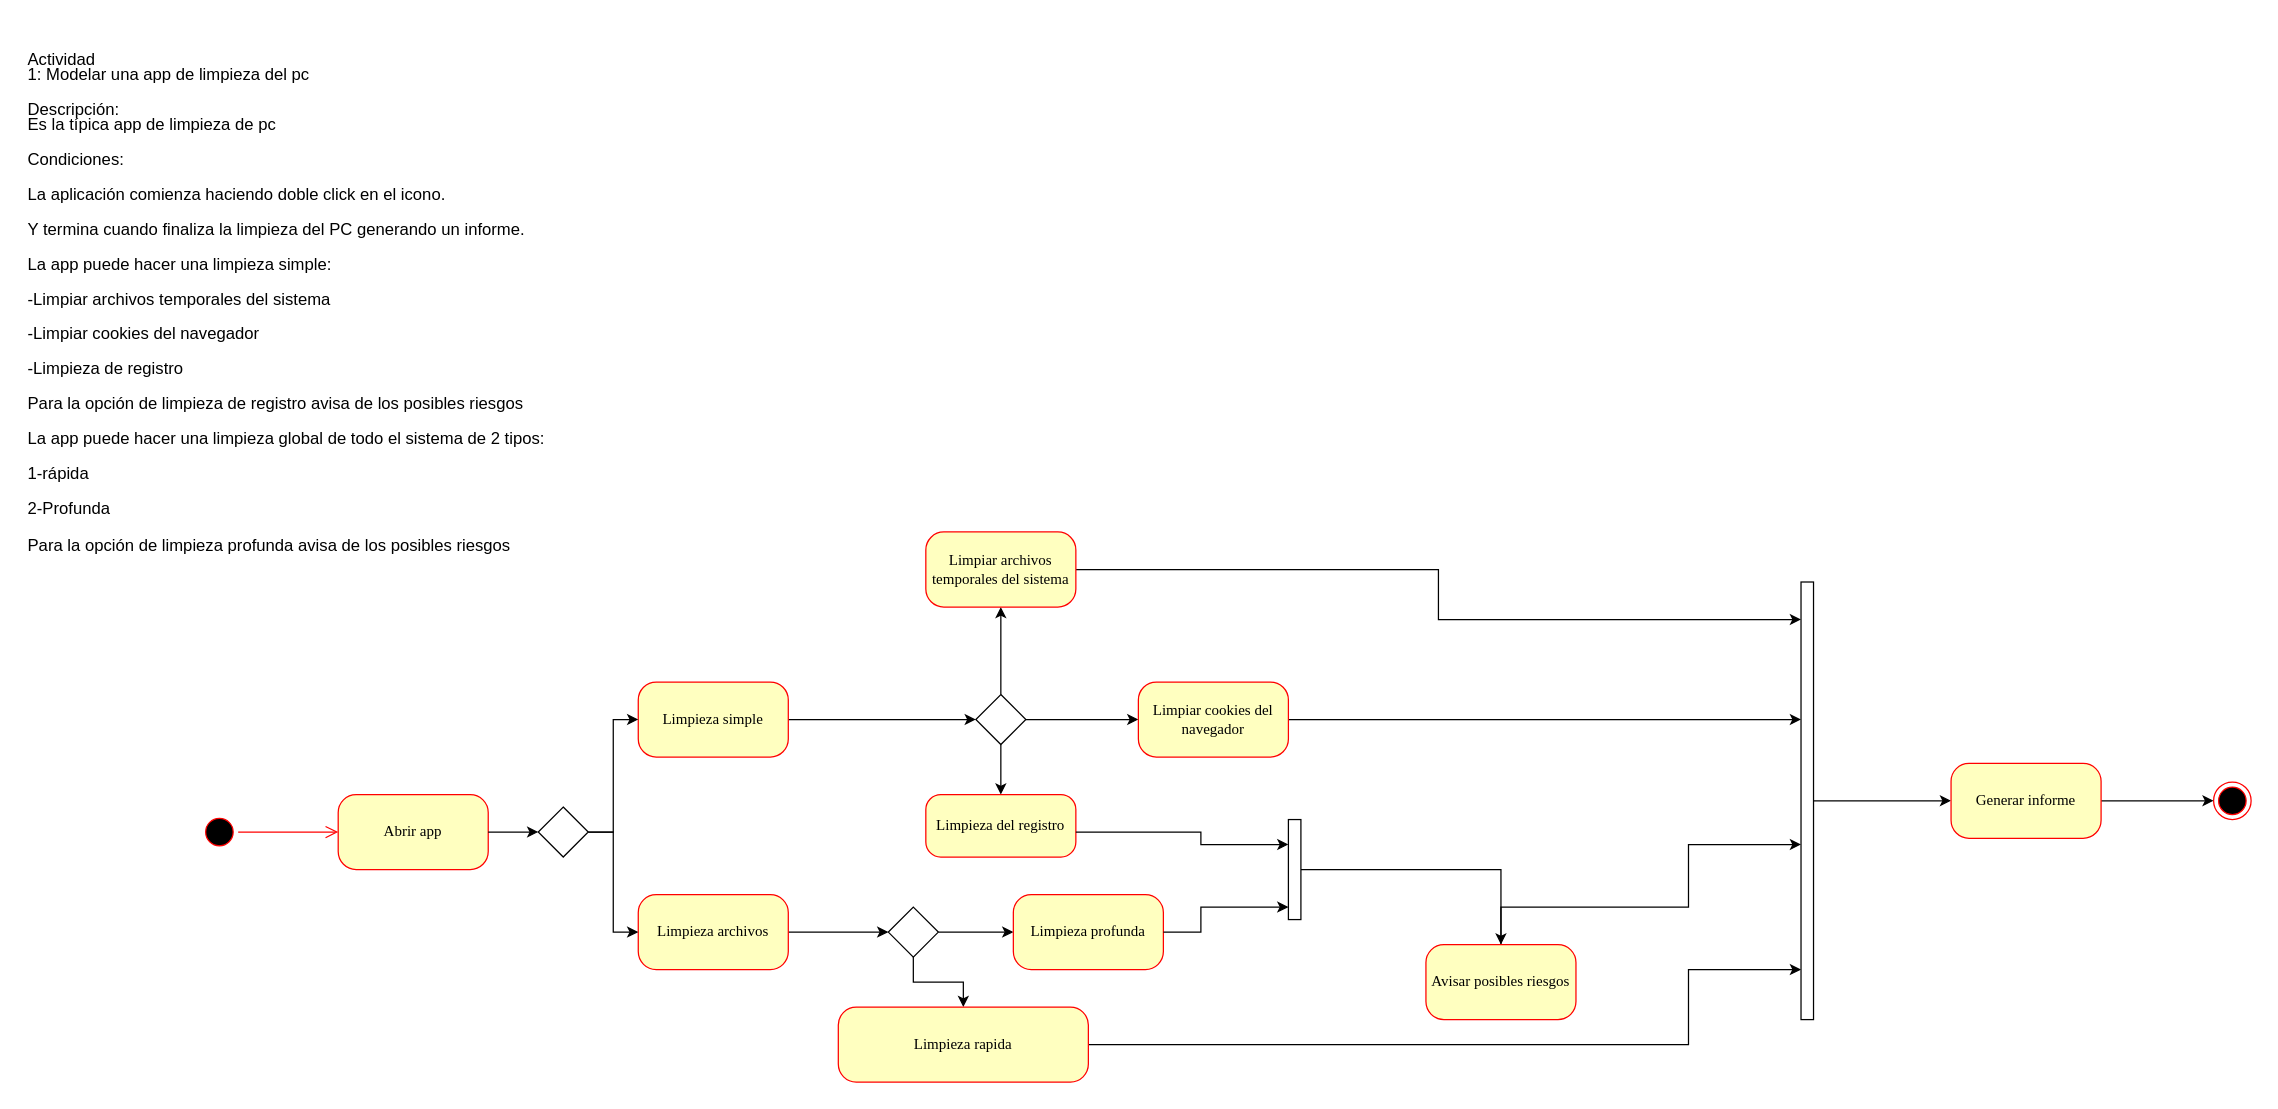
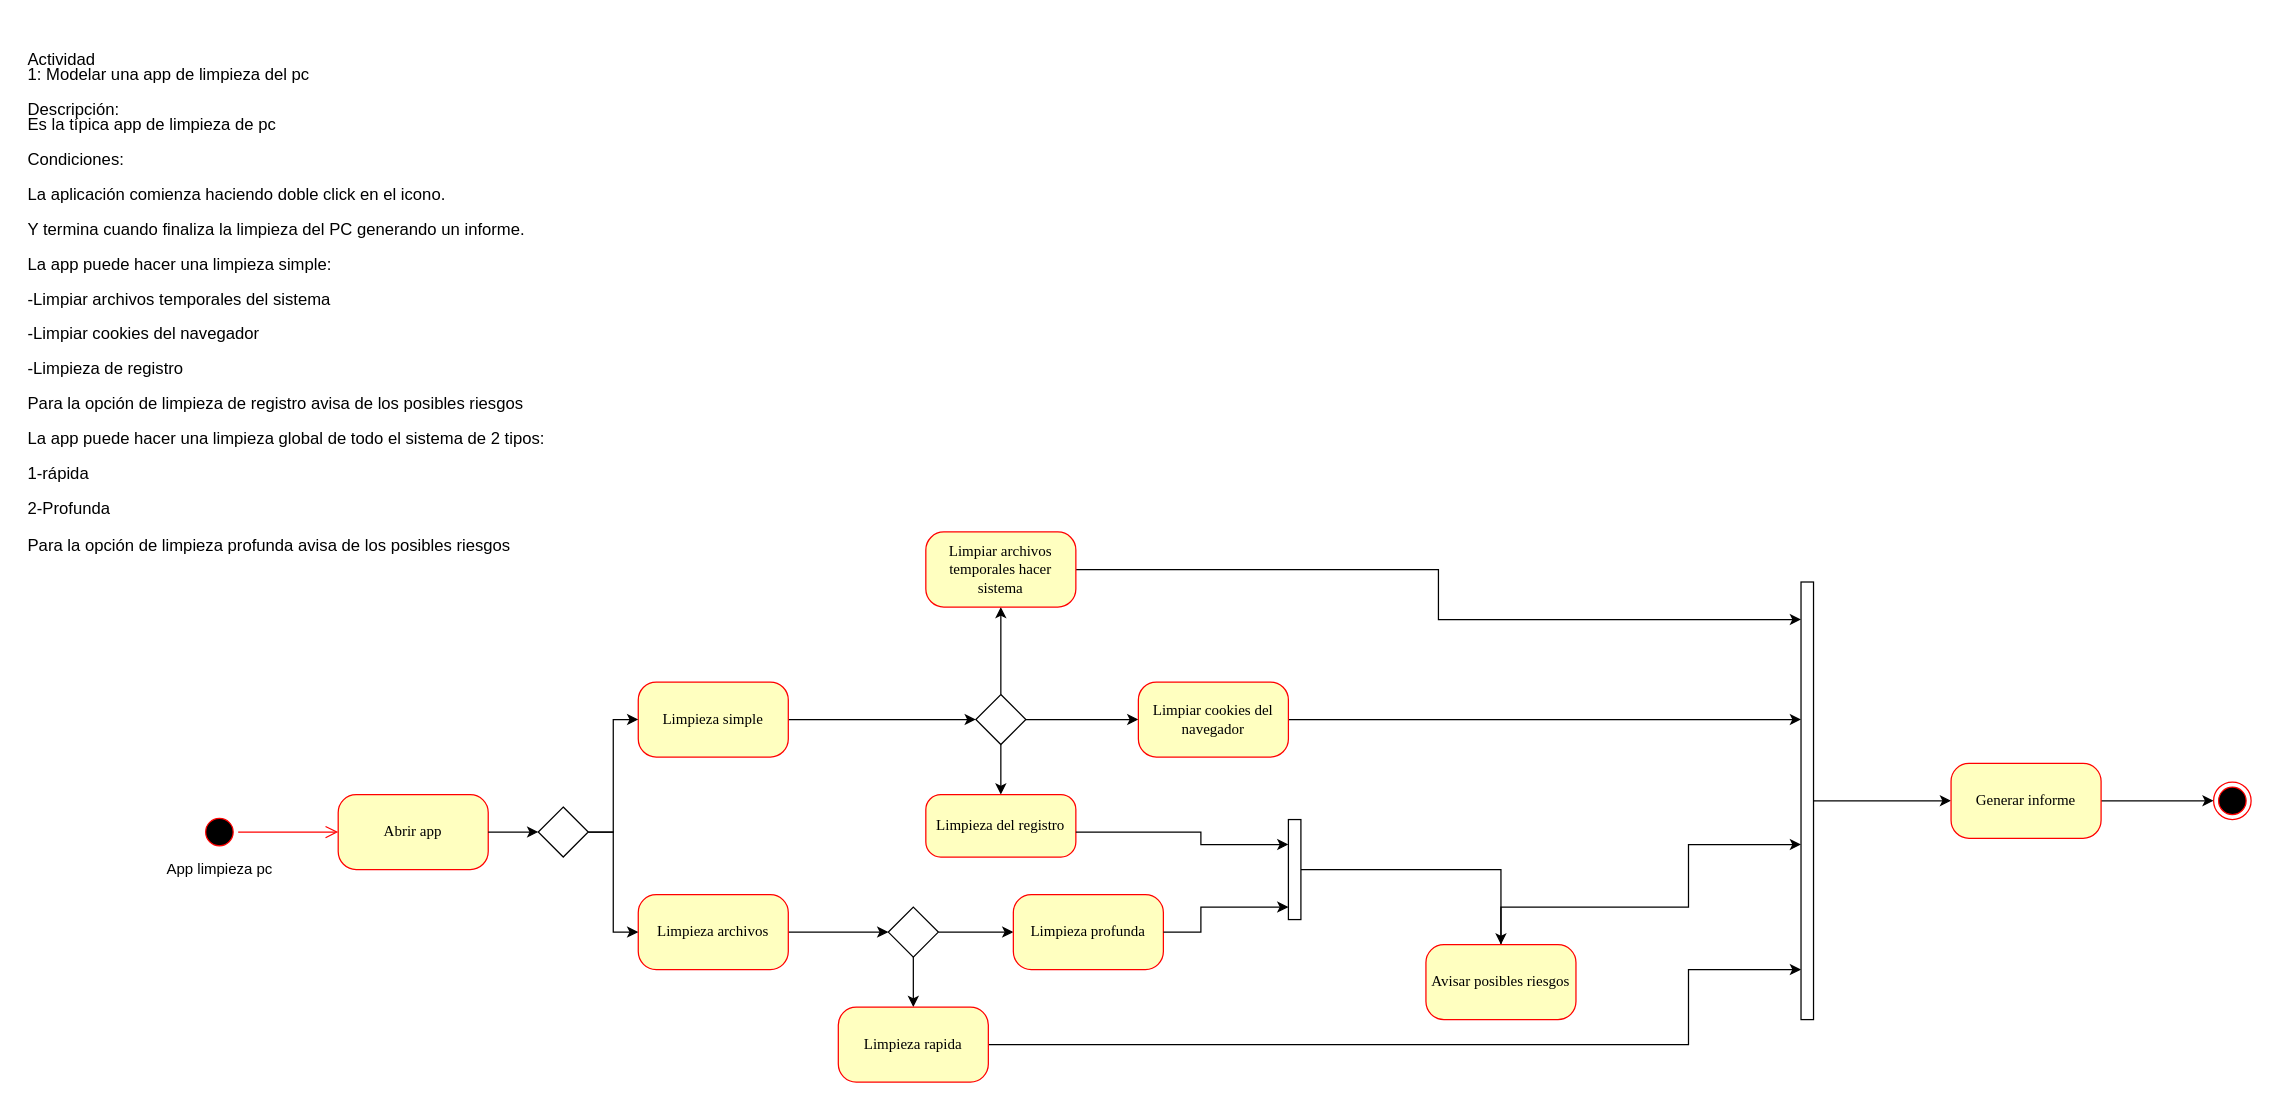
node "Limpiar archivos temporales del sistema": label "Limpiar archivos temporales del sistema" -> "Limpiar archivos temporales hacer sistema"
node "App limpieza pc": added
node "Limpieza rapida": size 250x75 -> 150x75
